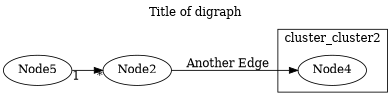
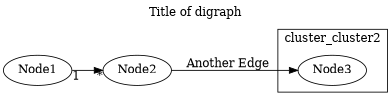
node "Node5": label "Node5" -> "Node1"
node "Node4": label "Node4" -> "Node3"
